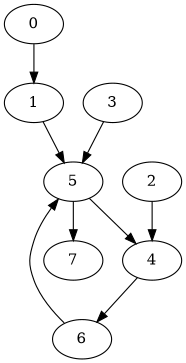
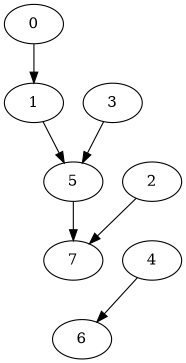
edge "2" -> "4": now "2" -> "7"
edge "5" -> "4": removed
edge "6" -> "5": removed
